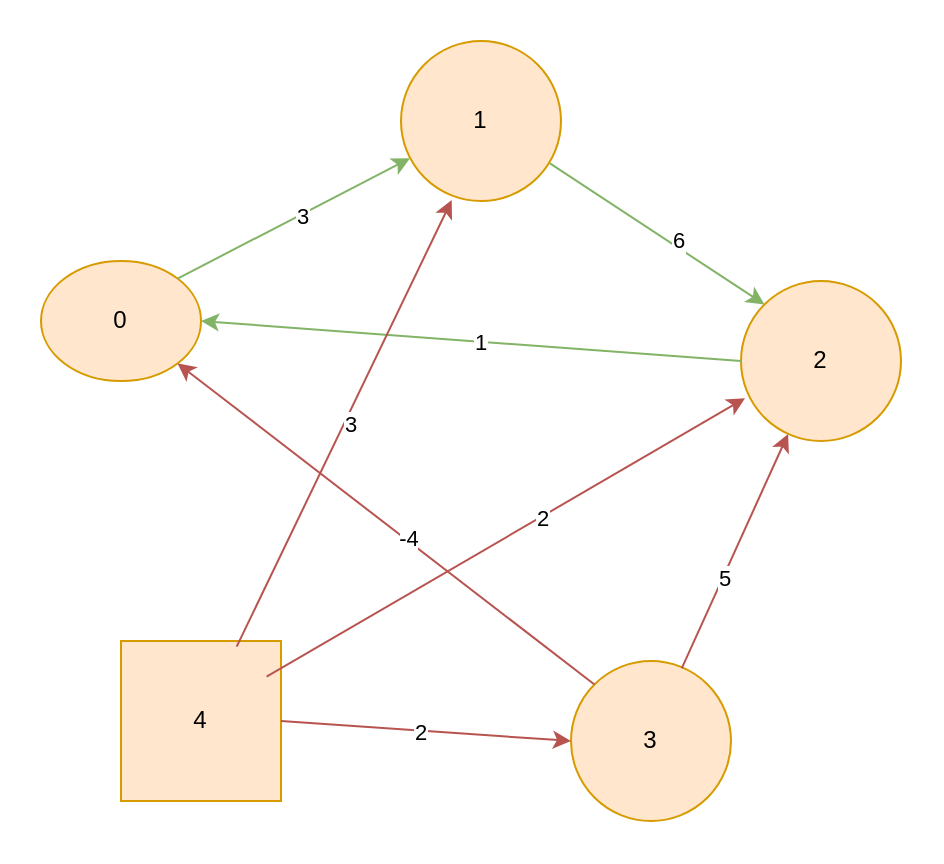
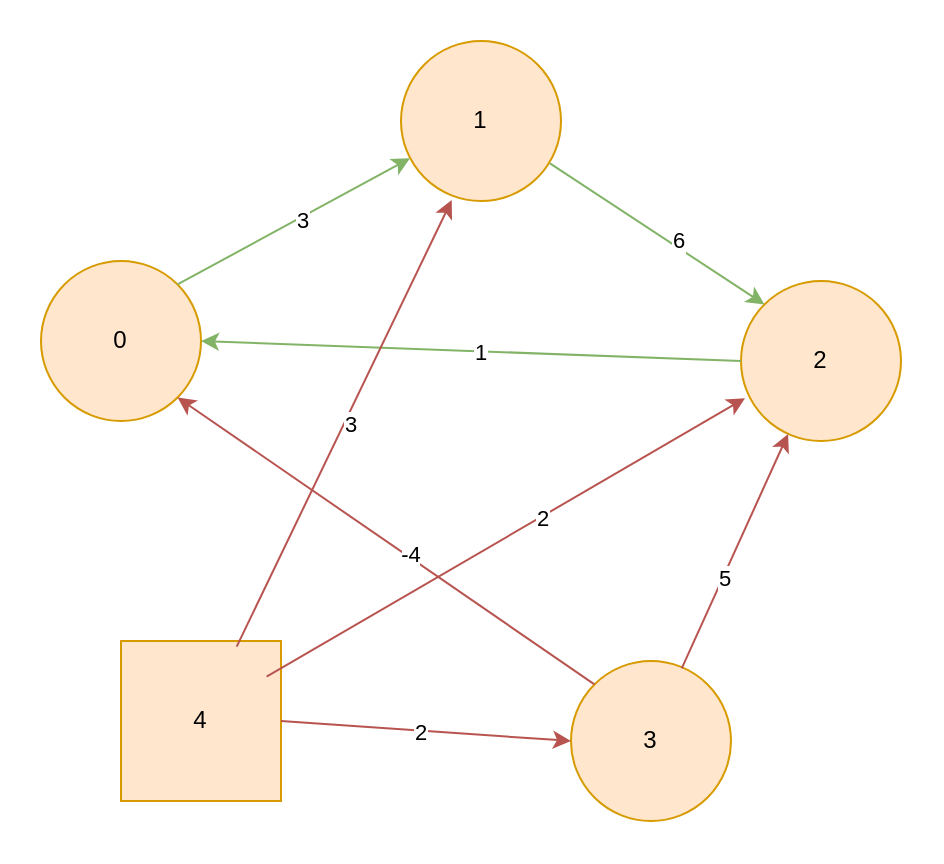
node "0": size 160x120 -> 160x160
